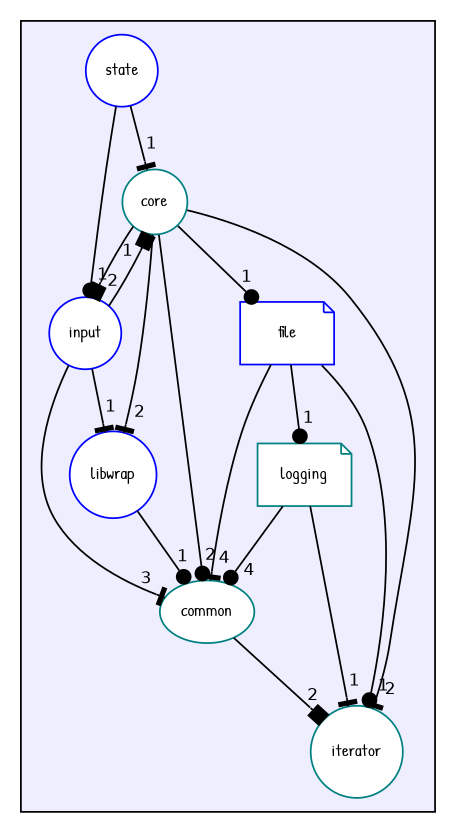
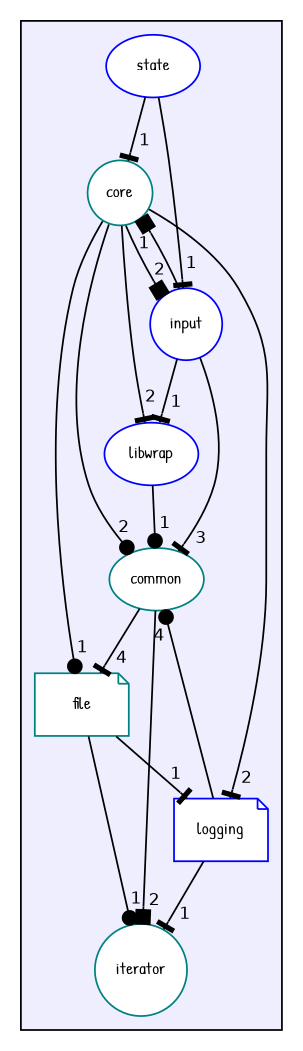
node "state": shape circle -> ellipse
edge "state" -> "input": arrowhead dot -> tee
node "file": color blue -> teal
edge "file" -> "logging": arrowhead dot -> tee
edge "core" -> "iterator": now "core" -> "logging"
edge "file" -> "common": reversed
node "libwrap": shape circle -> ellipse
node "logging": color teal -> blue
